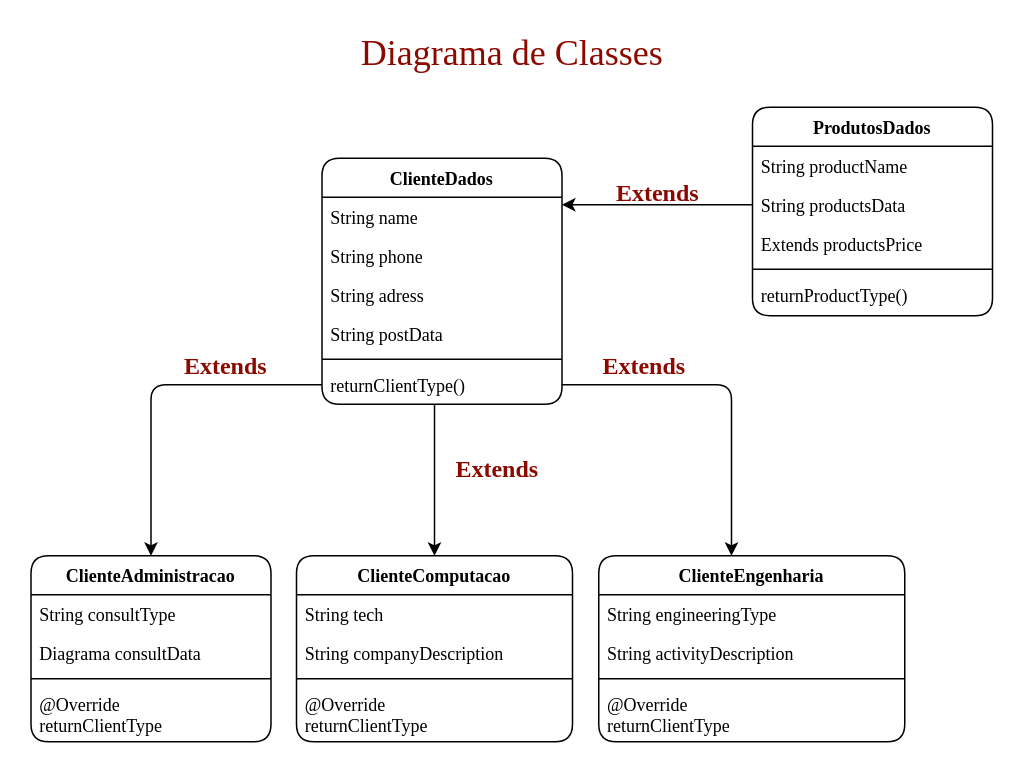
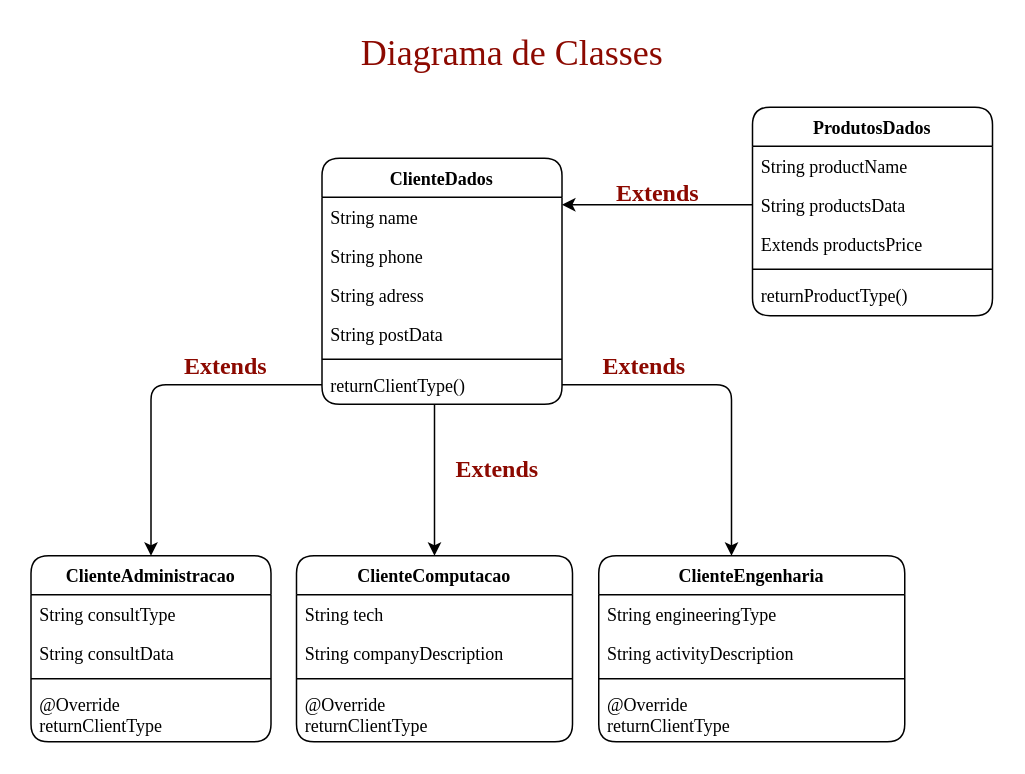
node "Diagrama consultData": label "Diagrama consultData" -> "String consultData"
